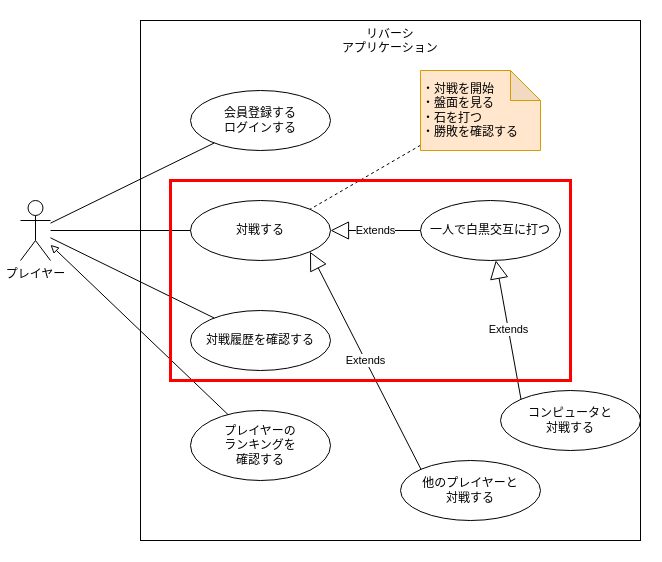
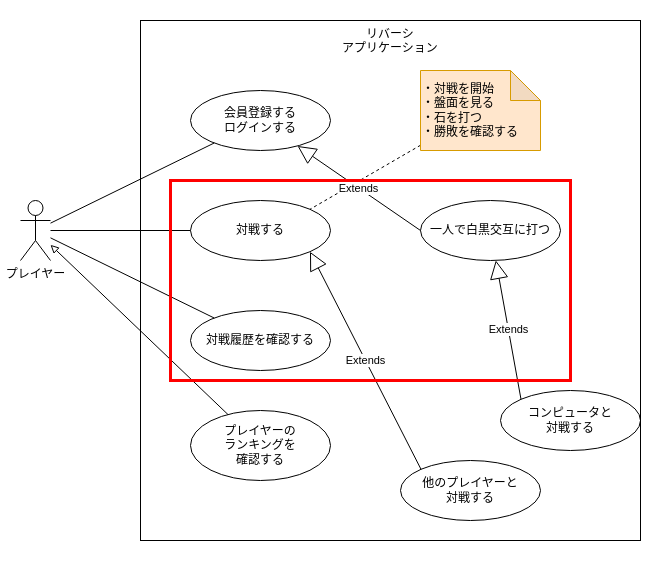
edge "一人で白黒交互に打つ" -> "対戦する": now "一人で白黒交互に打つ" -> "会員登録する ログインする"
